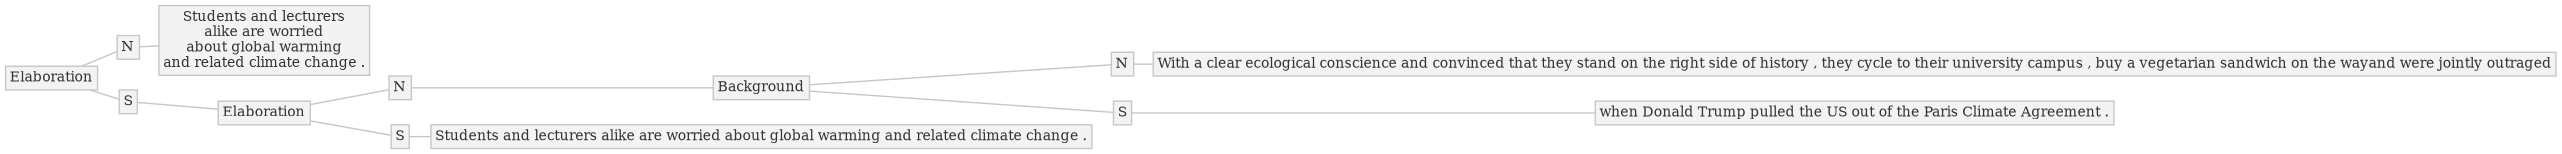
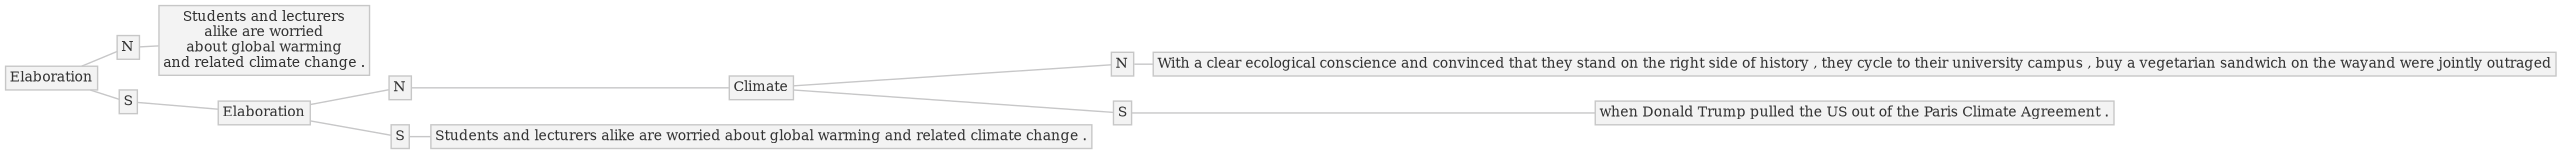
node "Background": label "Background" -> "Climate"
